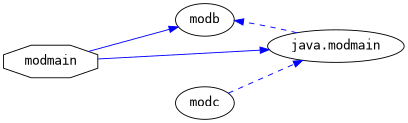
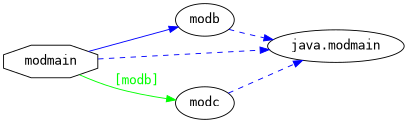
edge "java.modmain" -> "modb": reversed
edge "modmain" -> "java.modmain": style solid -> dashed
edge "modmain" -> "modc": added, label "[modb]"
